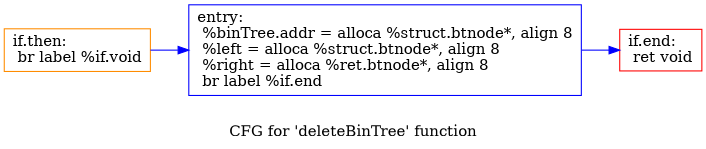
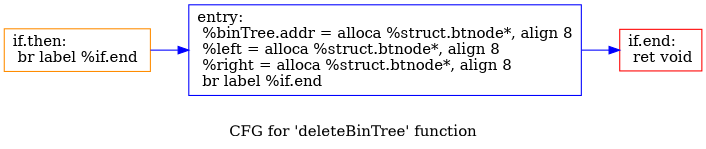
node "if.then:": text "br label %if.void" -> "br label %if.end"
node "entry:": text "%right = alloca %ret.btnode*, align 8" -> "%right = alloca %struct.btnode*, align 8"
